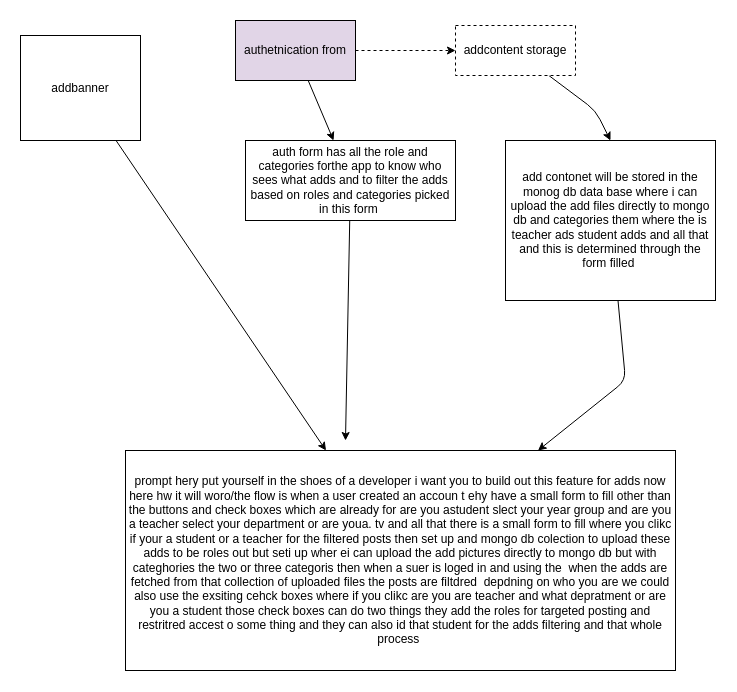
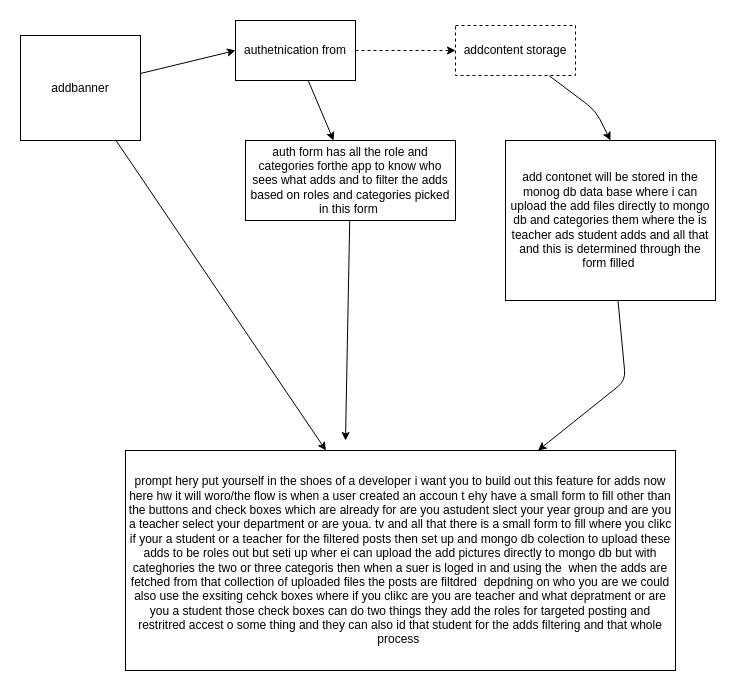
node "authetnication from": fillcolor #e1d5e7 -> #ffffff
edge "addbanner" -> "authetnication from": added
